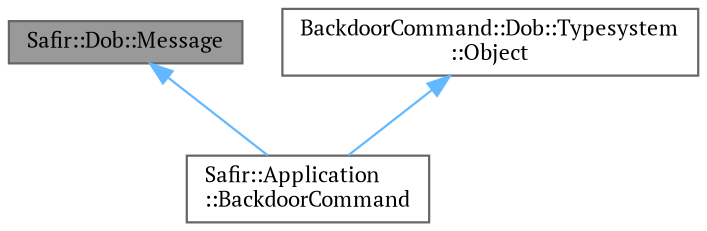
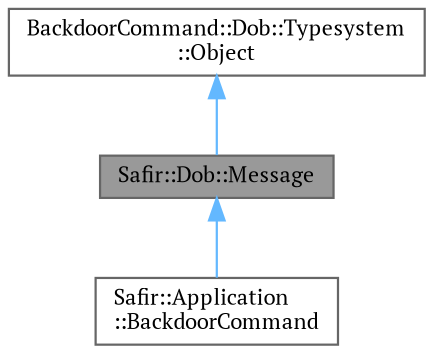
edge "Safir::Application ::BackdoorCommand" -> "BackdoorCommand::Dob::Typesystem ::Object": now "Safir::Dob::Message" -> "BackdoorCommand::Dob::Typesystem ::Object"
